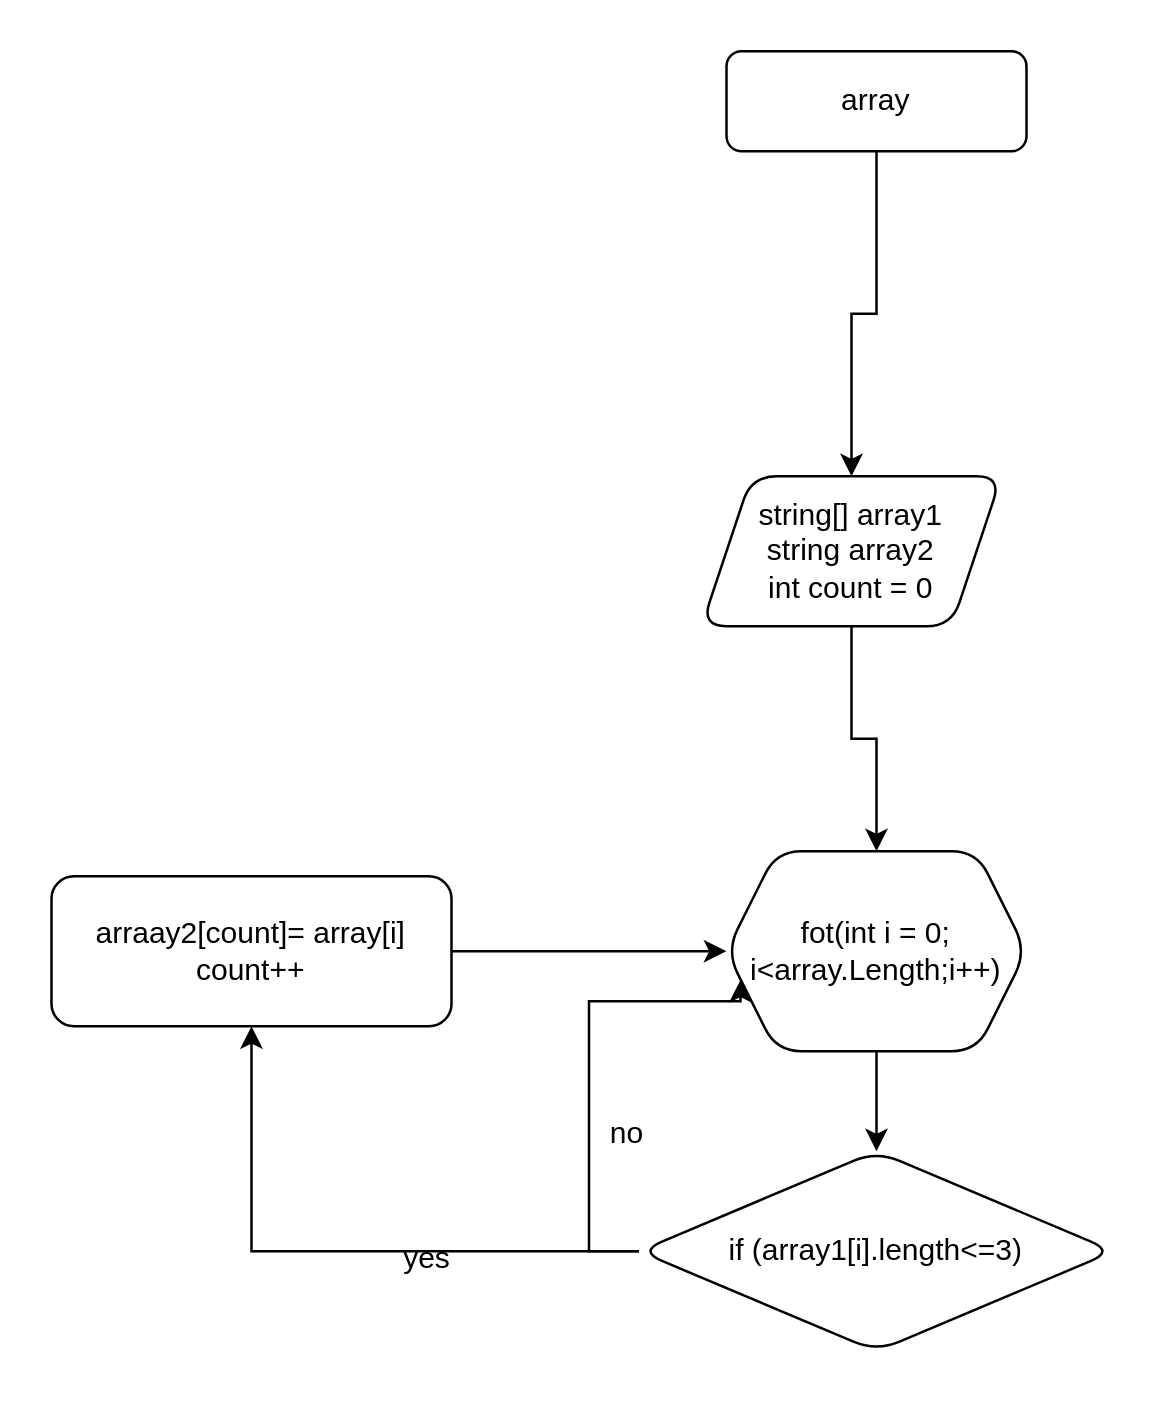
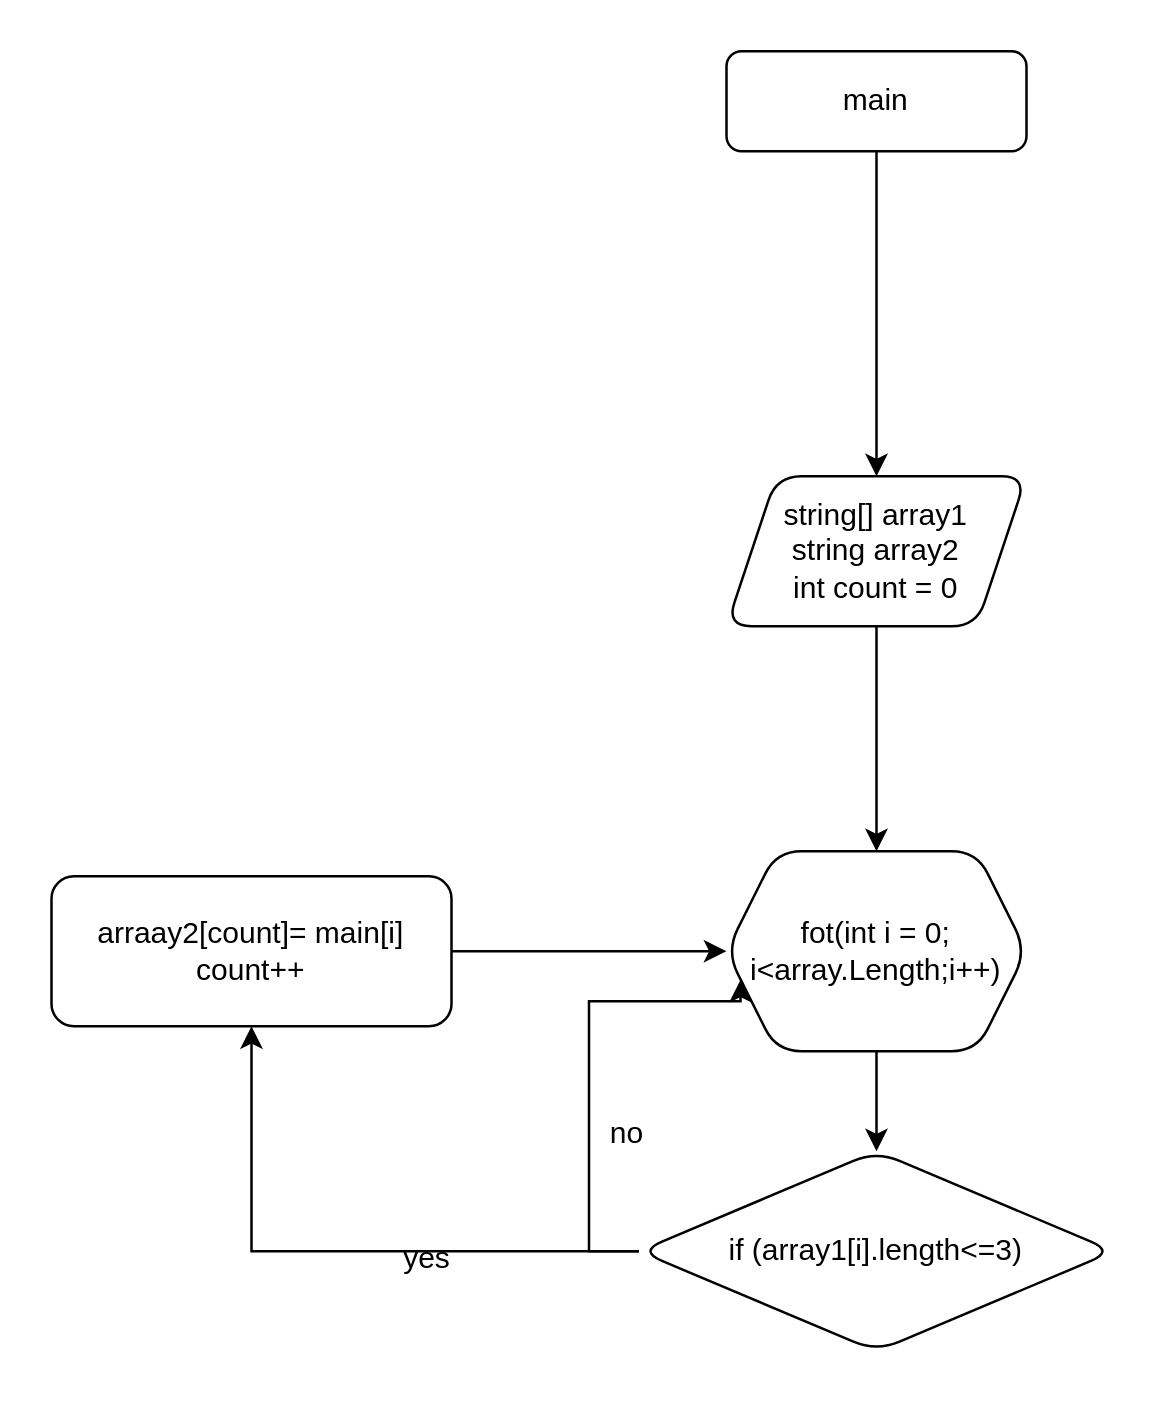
node "array": label "array" -> "main"
node "string[] array1 string array2 int count = 0": moved (851, 551) -> (876, 551)
node "arraay2[count]= array[i] count++": label "arraay2[count]= array[i] count++" -> "arraay2[count]= main[i] count++"
